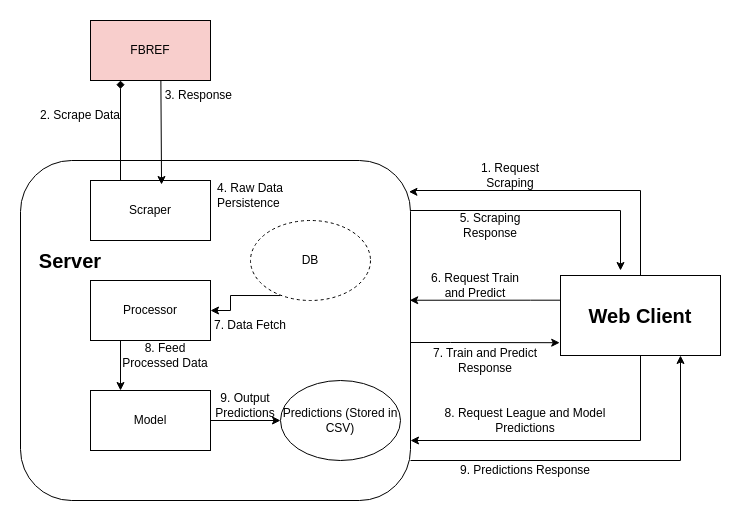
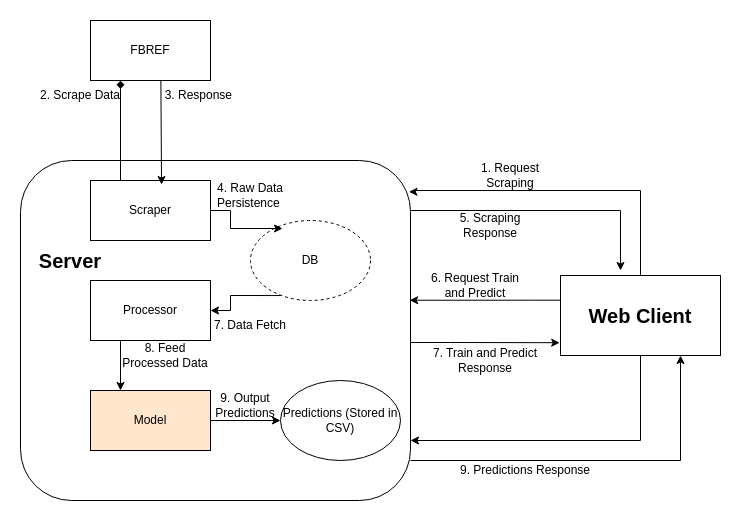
node "FBREF": fillcolor #f8cecc -> #ffffff
node "2. Scrape Data": moved (81, 116) -> (81, 96)
edge "Scraper" -> "DB": added
node "Model": fillcolor #ffffff -> #ffe6cc
node "8. Request League and Model Predictions": removed
